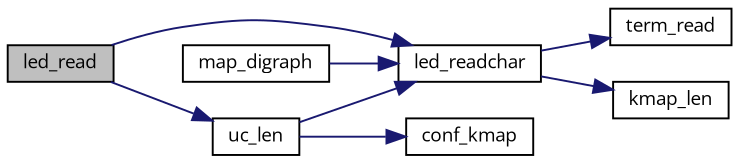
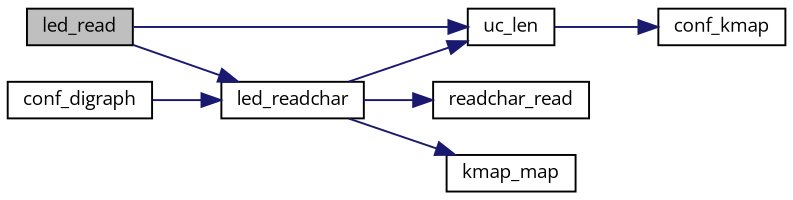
node "term_read": label "term_read" -> "readchar_read"
node "map_digraph": label "map_digraph" -> "conf_digraph"
node "kmap_len": label "kmap_len" -> "kmap_map"
edge "uc_len" -> "led_readchar": reversed
